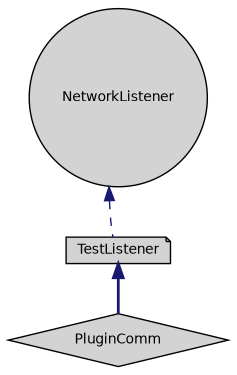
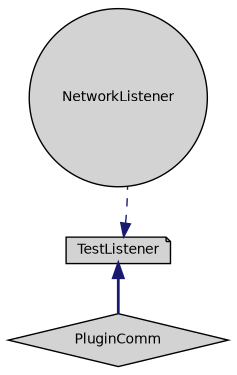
edge "TestListener" -> "NetworkListener": reversed
